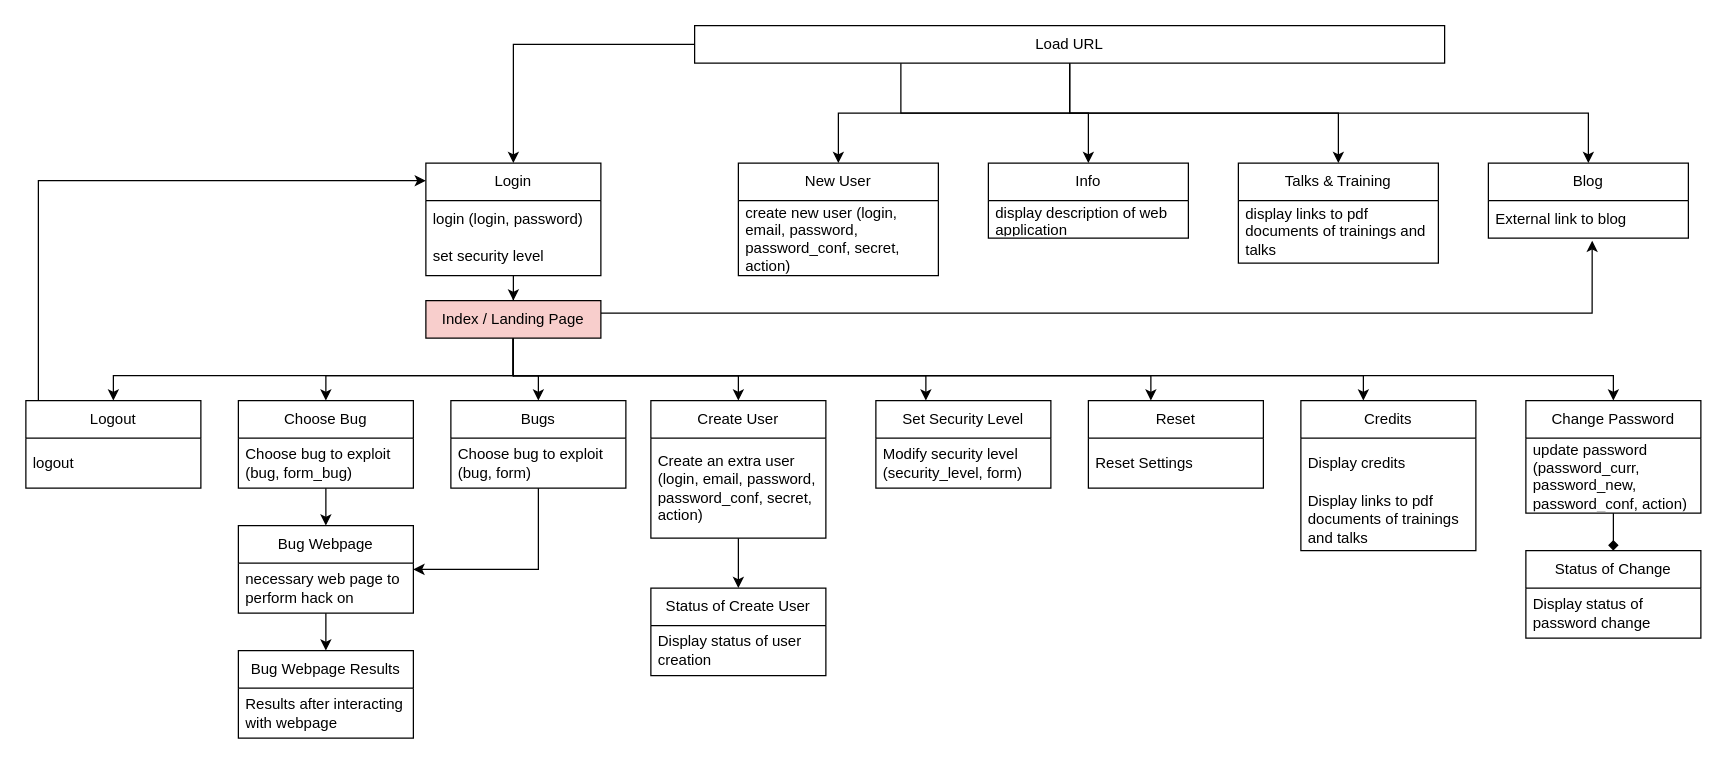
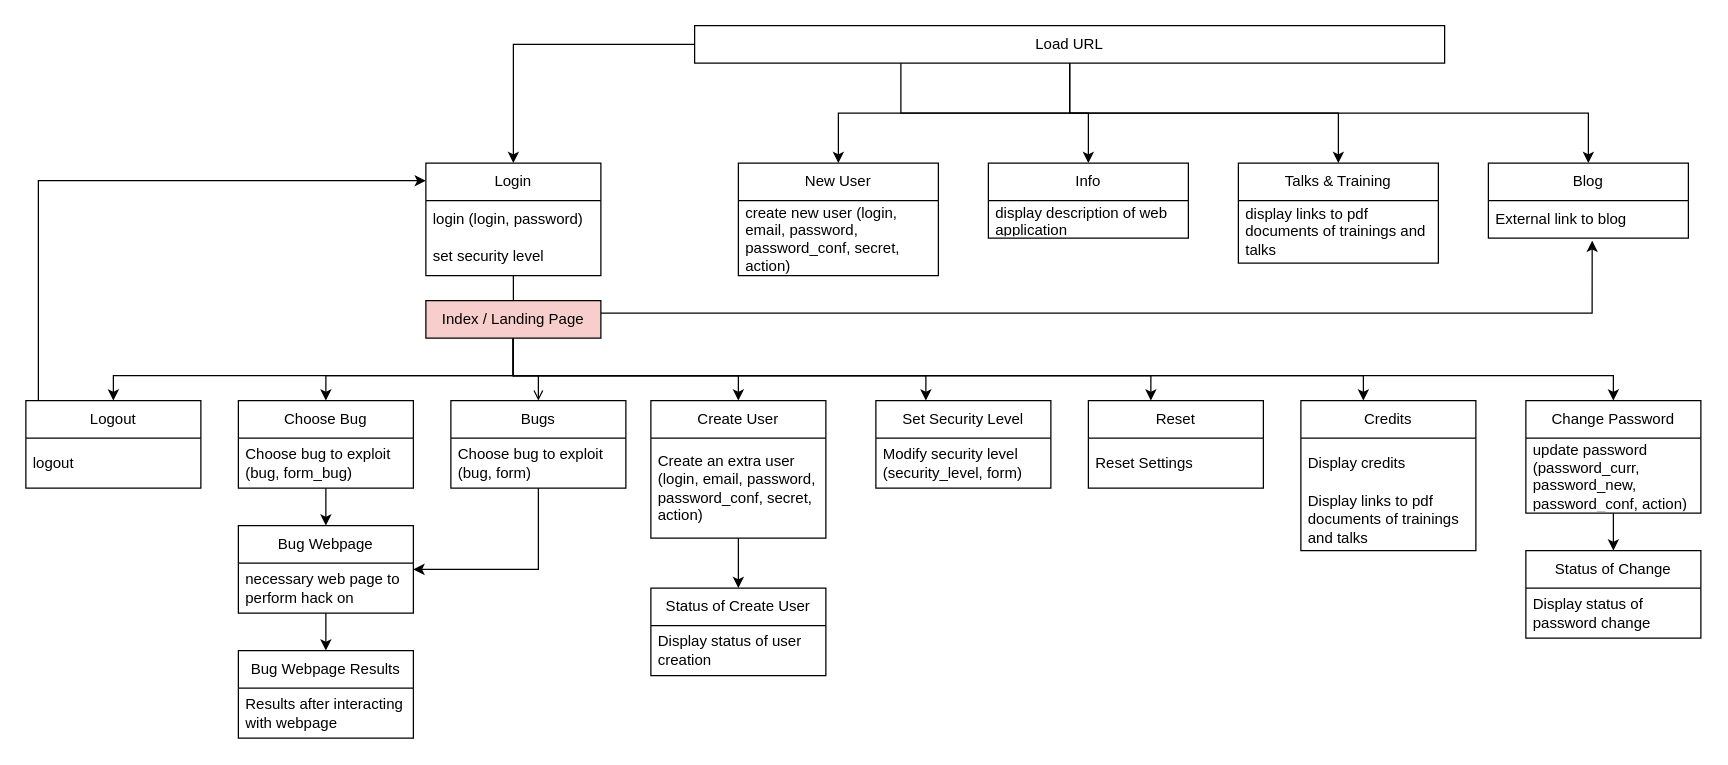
edge "Login" -> "Index / Landing Page": arrowhead classic -> none
edge "Index / Landing Page" -> "Bugs": arrowhead classic -> open
edge "Change Password" -> "Status of Change": arrowhead diamond -> classic
